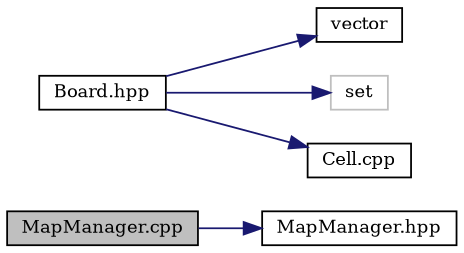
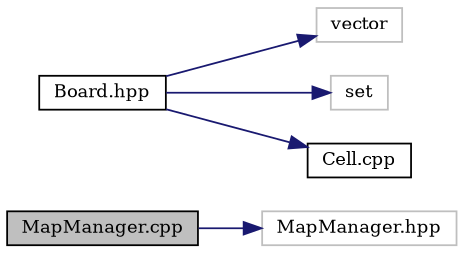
node "vector": color black -> grey75
node "MapManager.hpp": color black -> grey75
